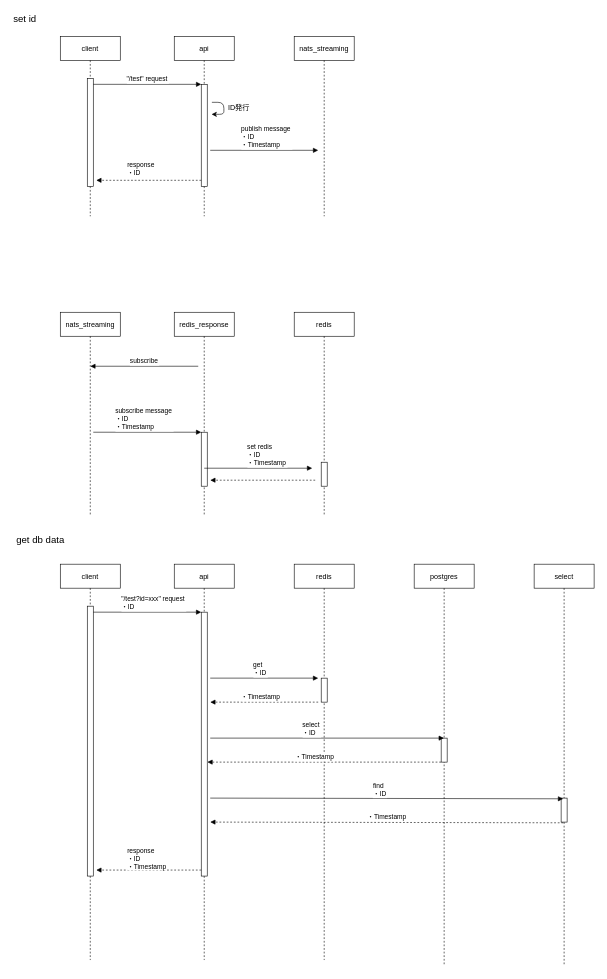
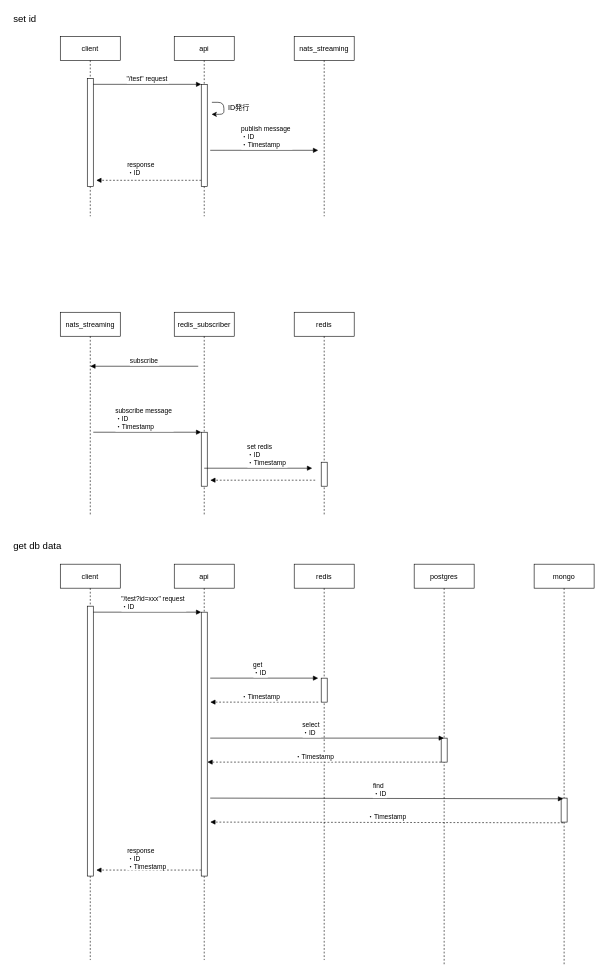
node "redis_response": label "redis_response" -> "redis_subscriber"
node "get db data": moved (57, 540) -> (54, 546)
node "select": label "select" -> "mongo"
